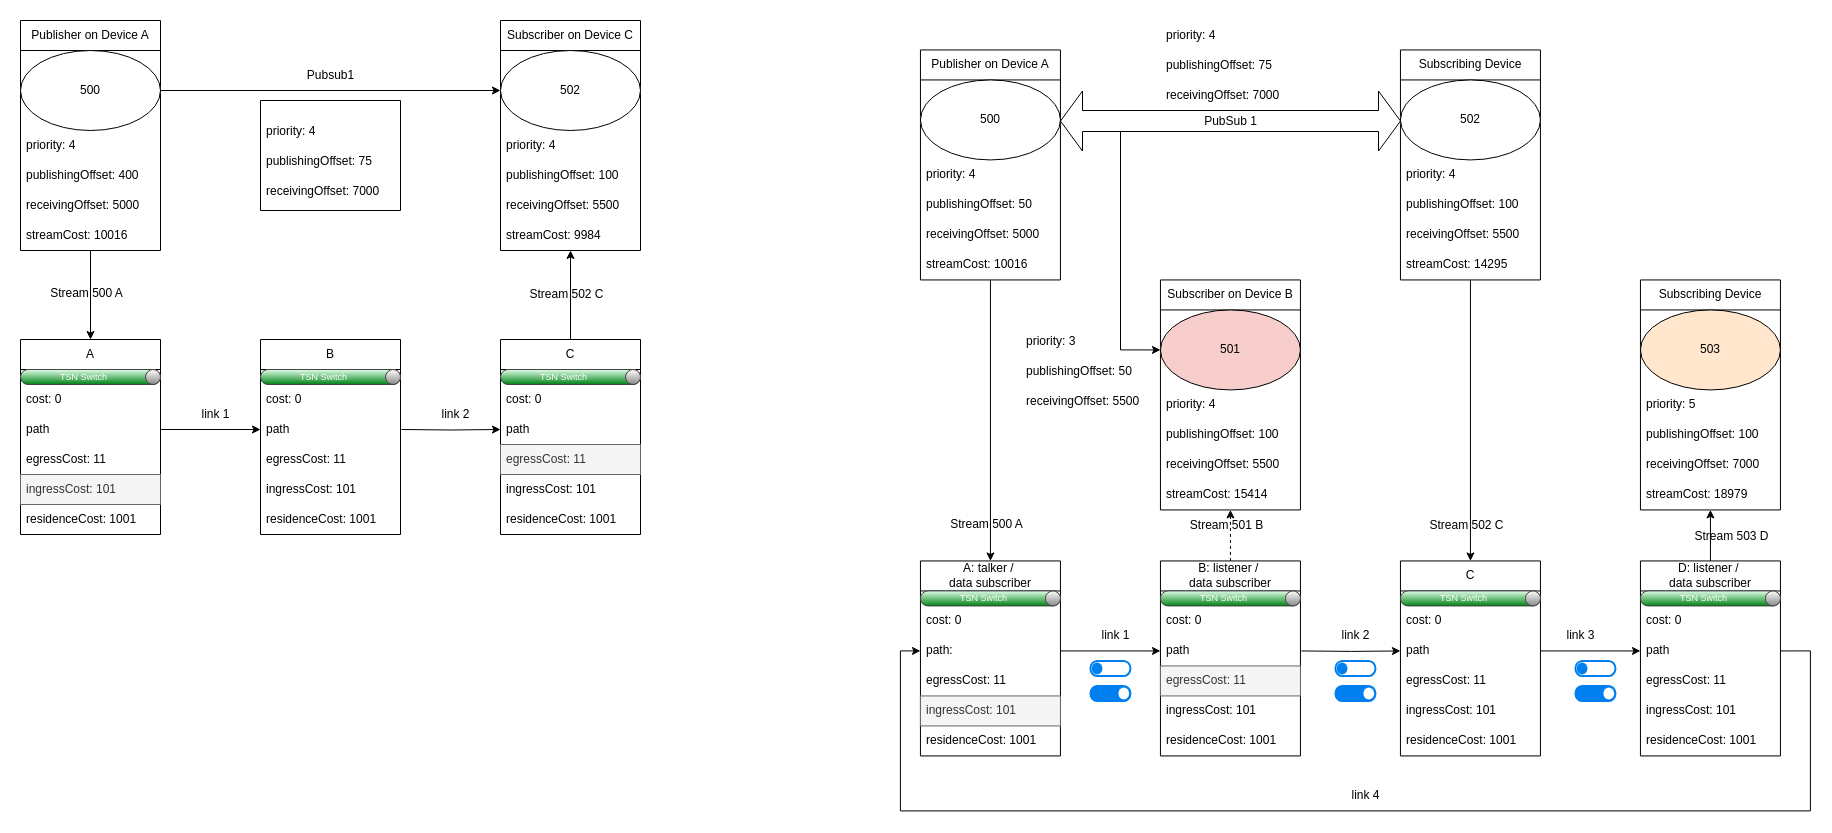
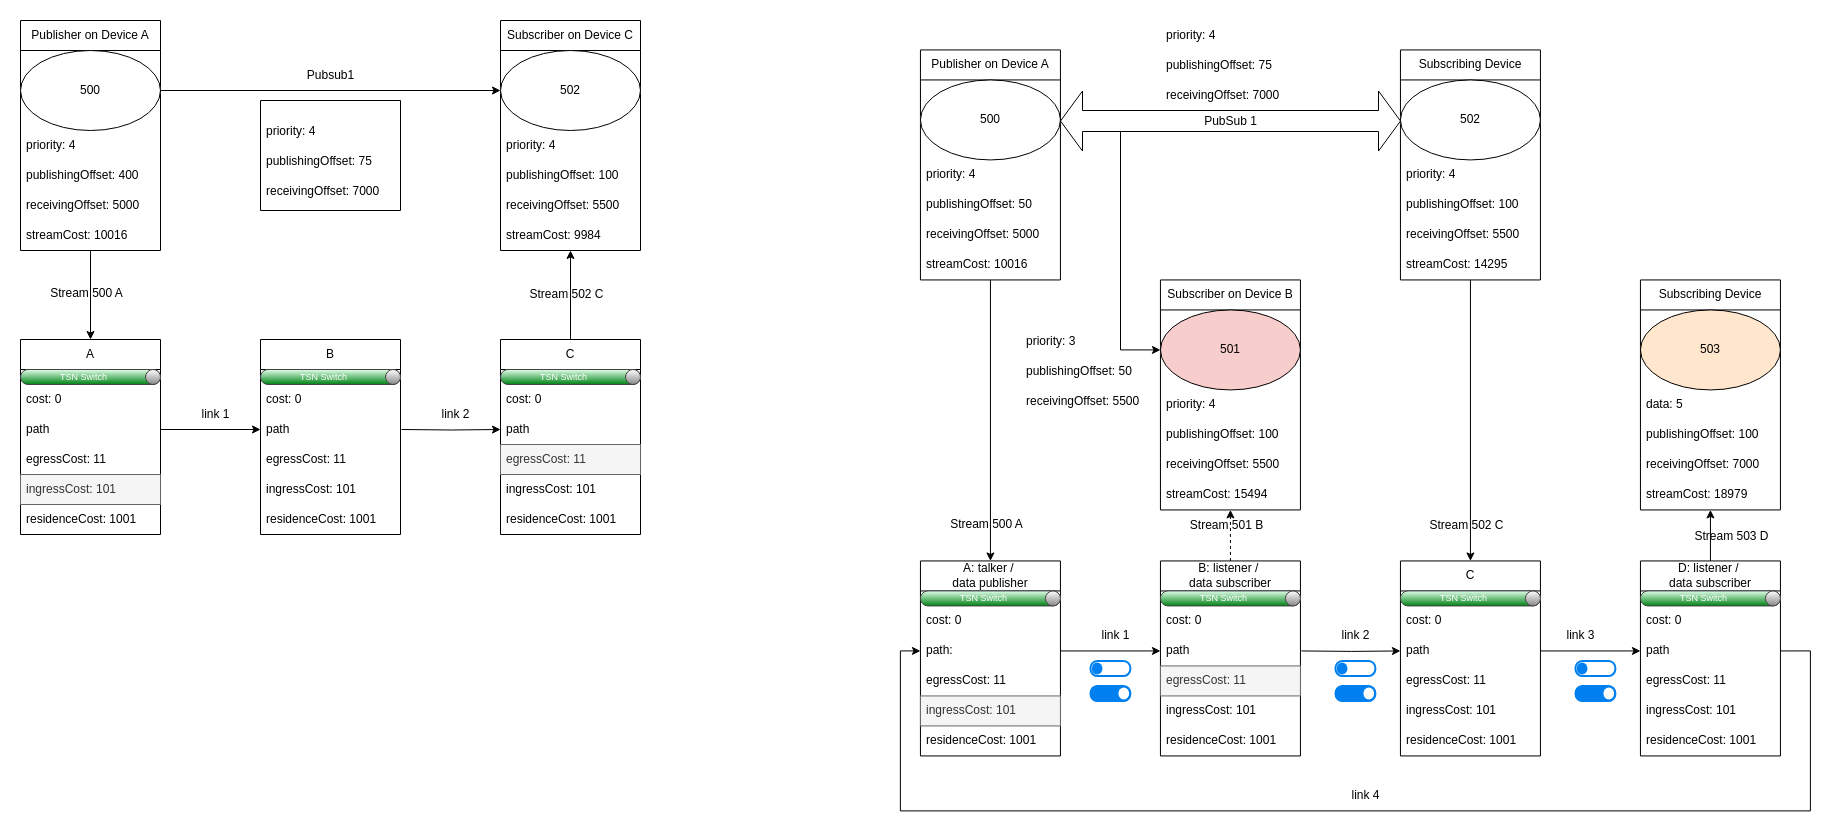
node "priority: 5": label "priority: 5" -> "data: 5"
node "streamCost: 15414": label "streamCost: 15414" -> "streamCost: 15494"
node "A: talker / data subscriber": label "A: talker / data subscriber" -> "A: talker / data publisher"
